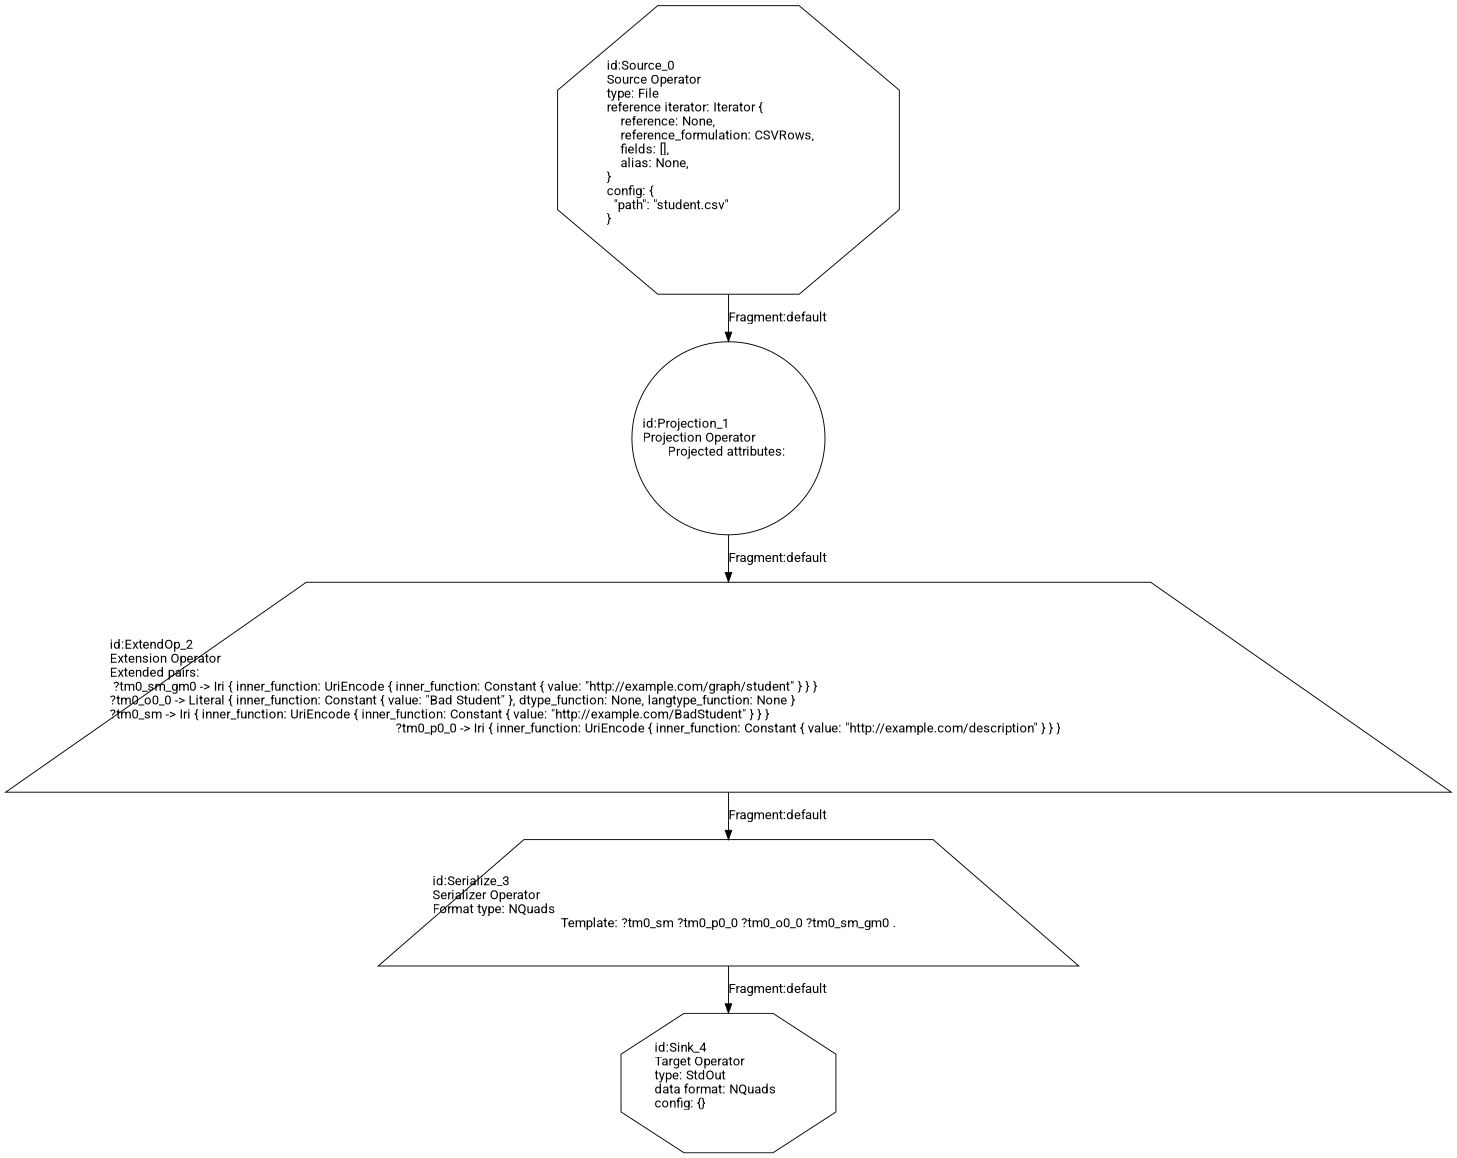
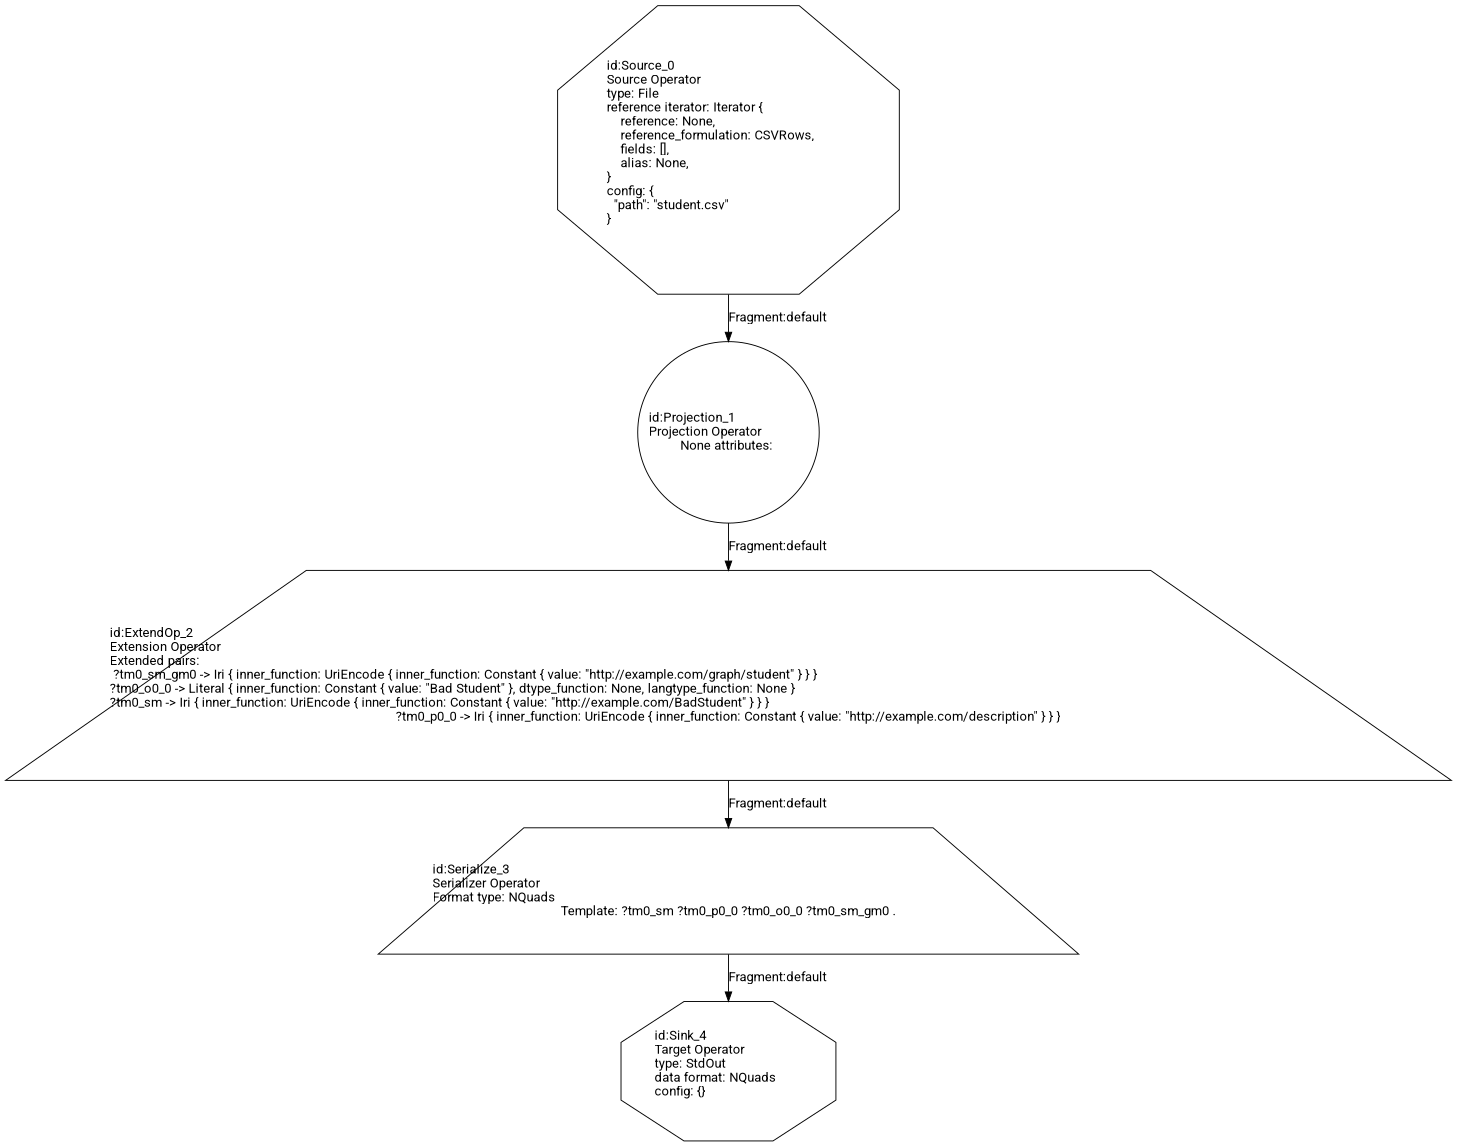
node "id:Projection_1 Projection Operator Projected attributes:": label "id:Projection_1 Projection Operator Projected attributes:" -> "id:Projection_1 Projection Operator None attributes:"
